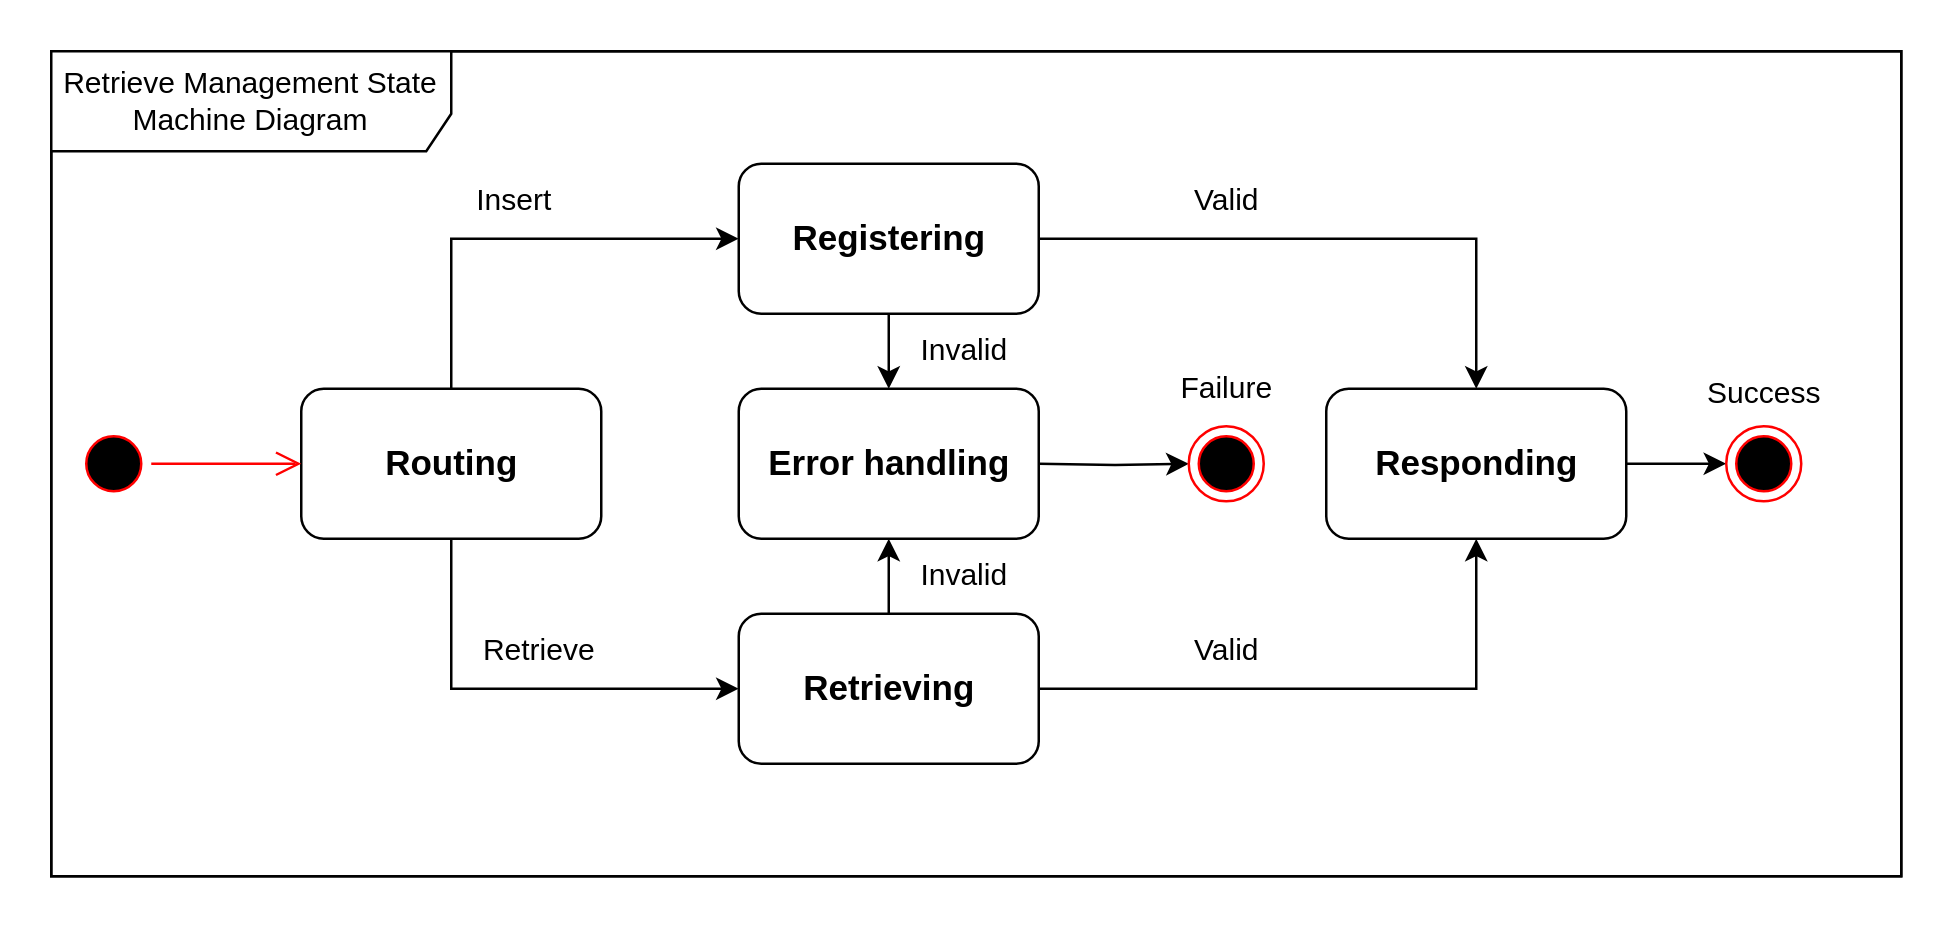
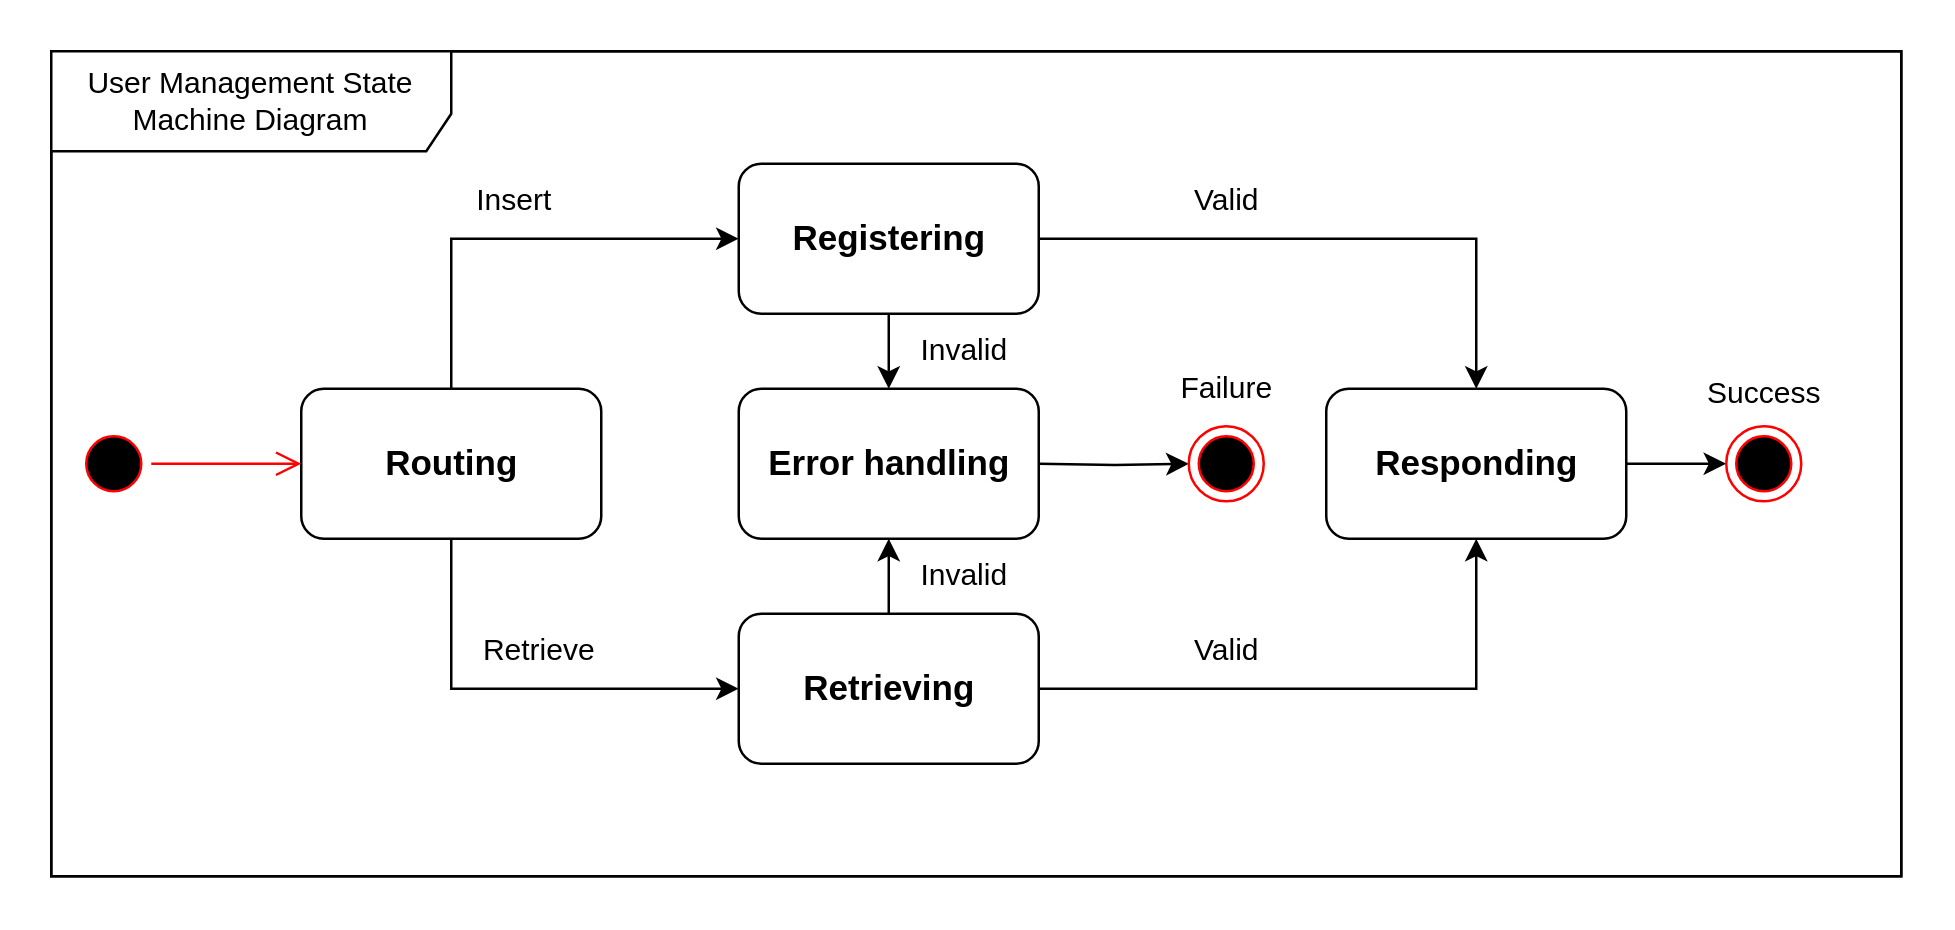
node "Retrieve Management State Machine Diagram": label "Retrieve Management State Machine Diagram" -> "User Management State Machine Diagram"
